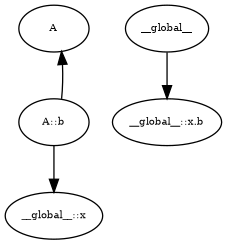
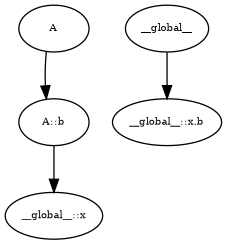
edge "A::b" -> "A": reversed
